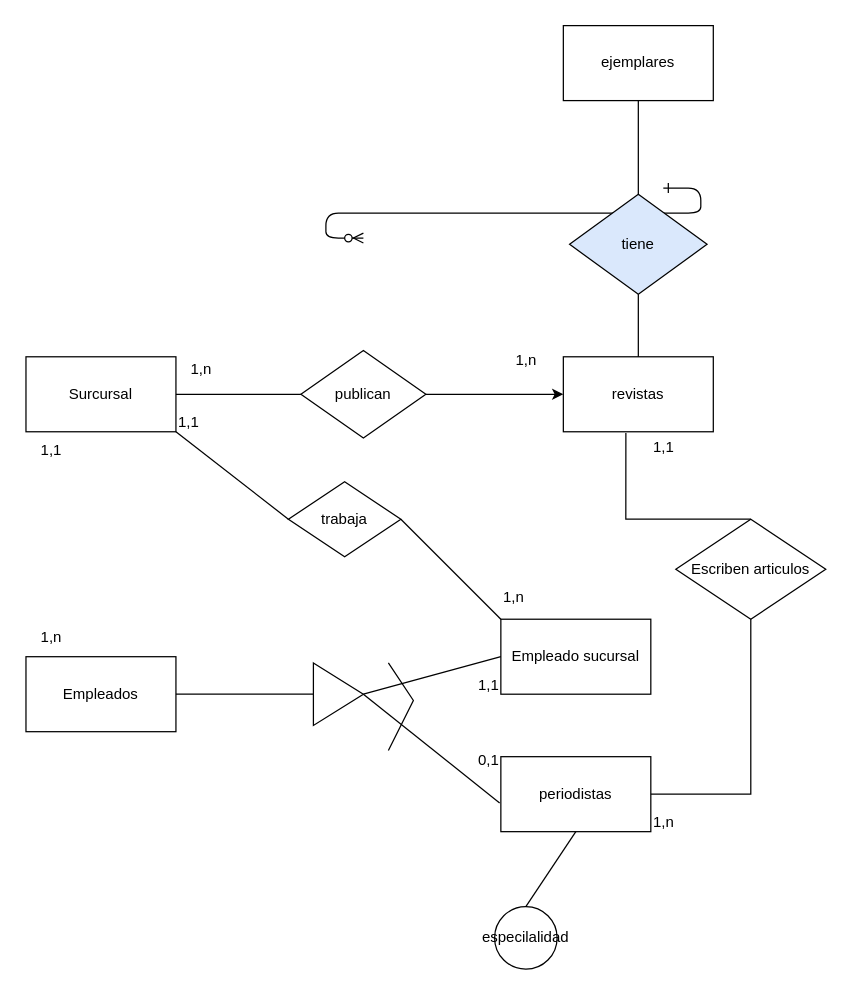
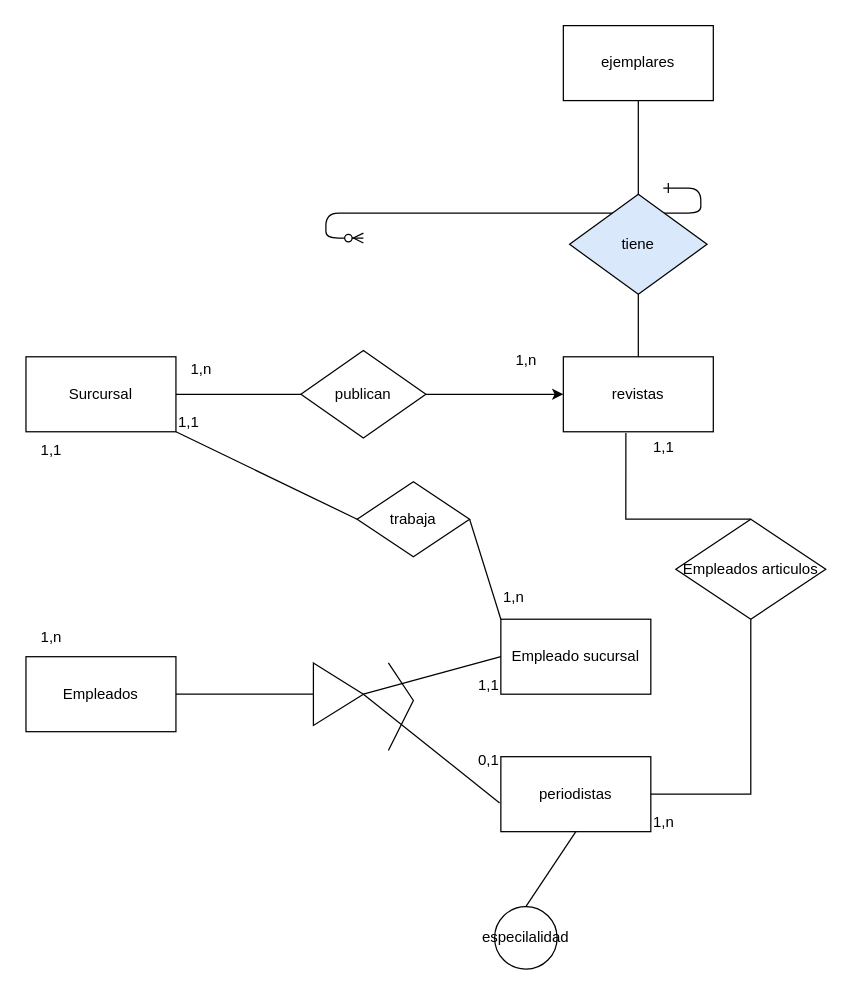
node "trabaja": moved (344, 519) -> (413, 519)
node "Escriben articulos": label "Escriben articulos" -> "Empleados articulos"
